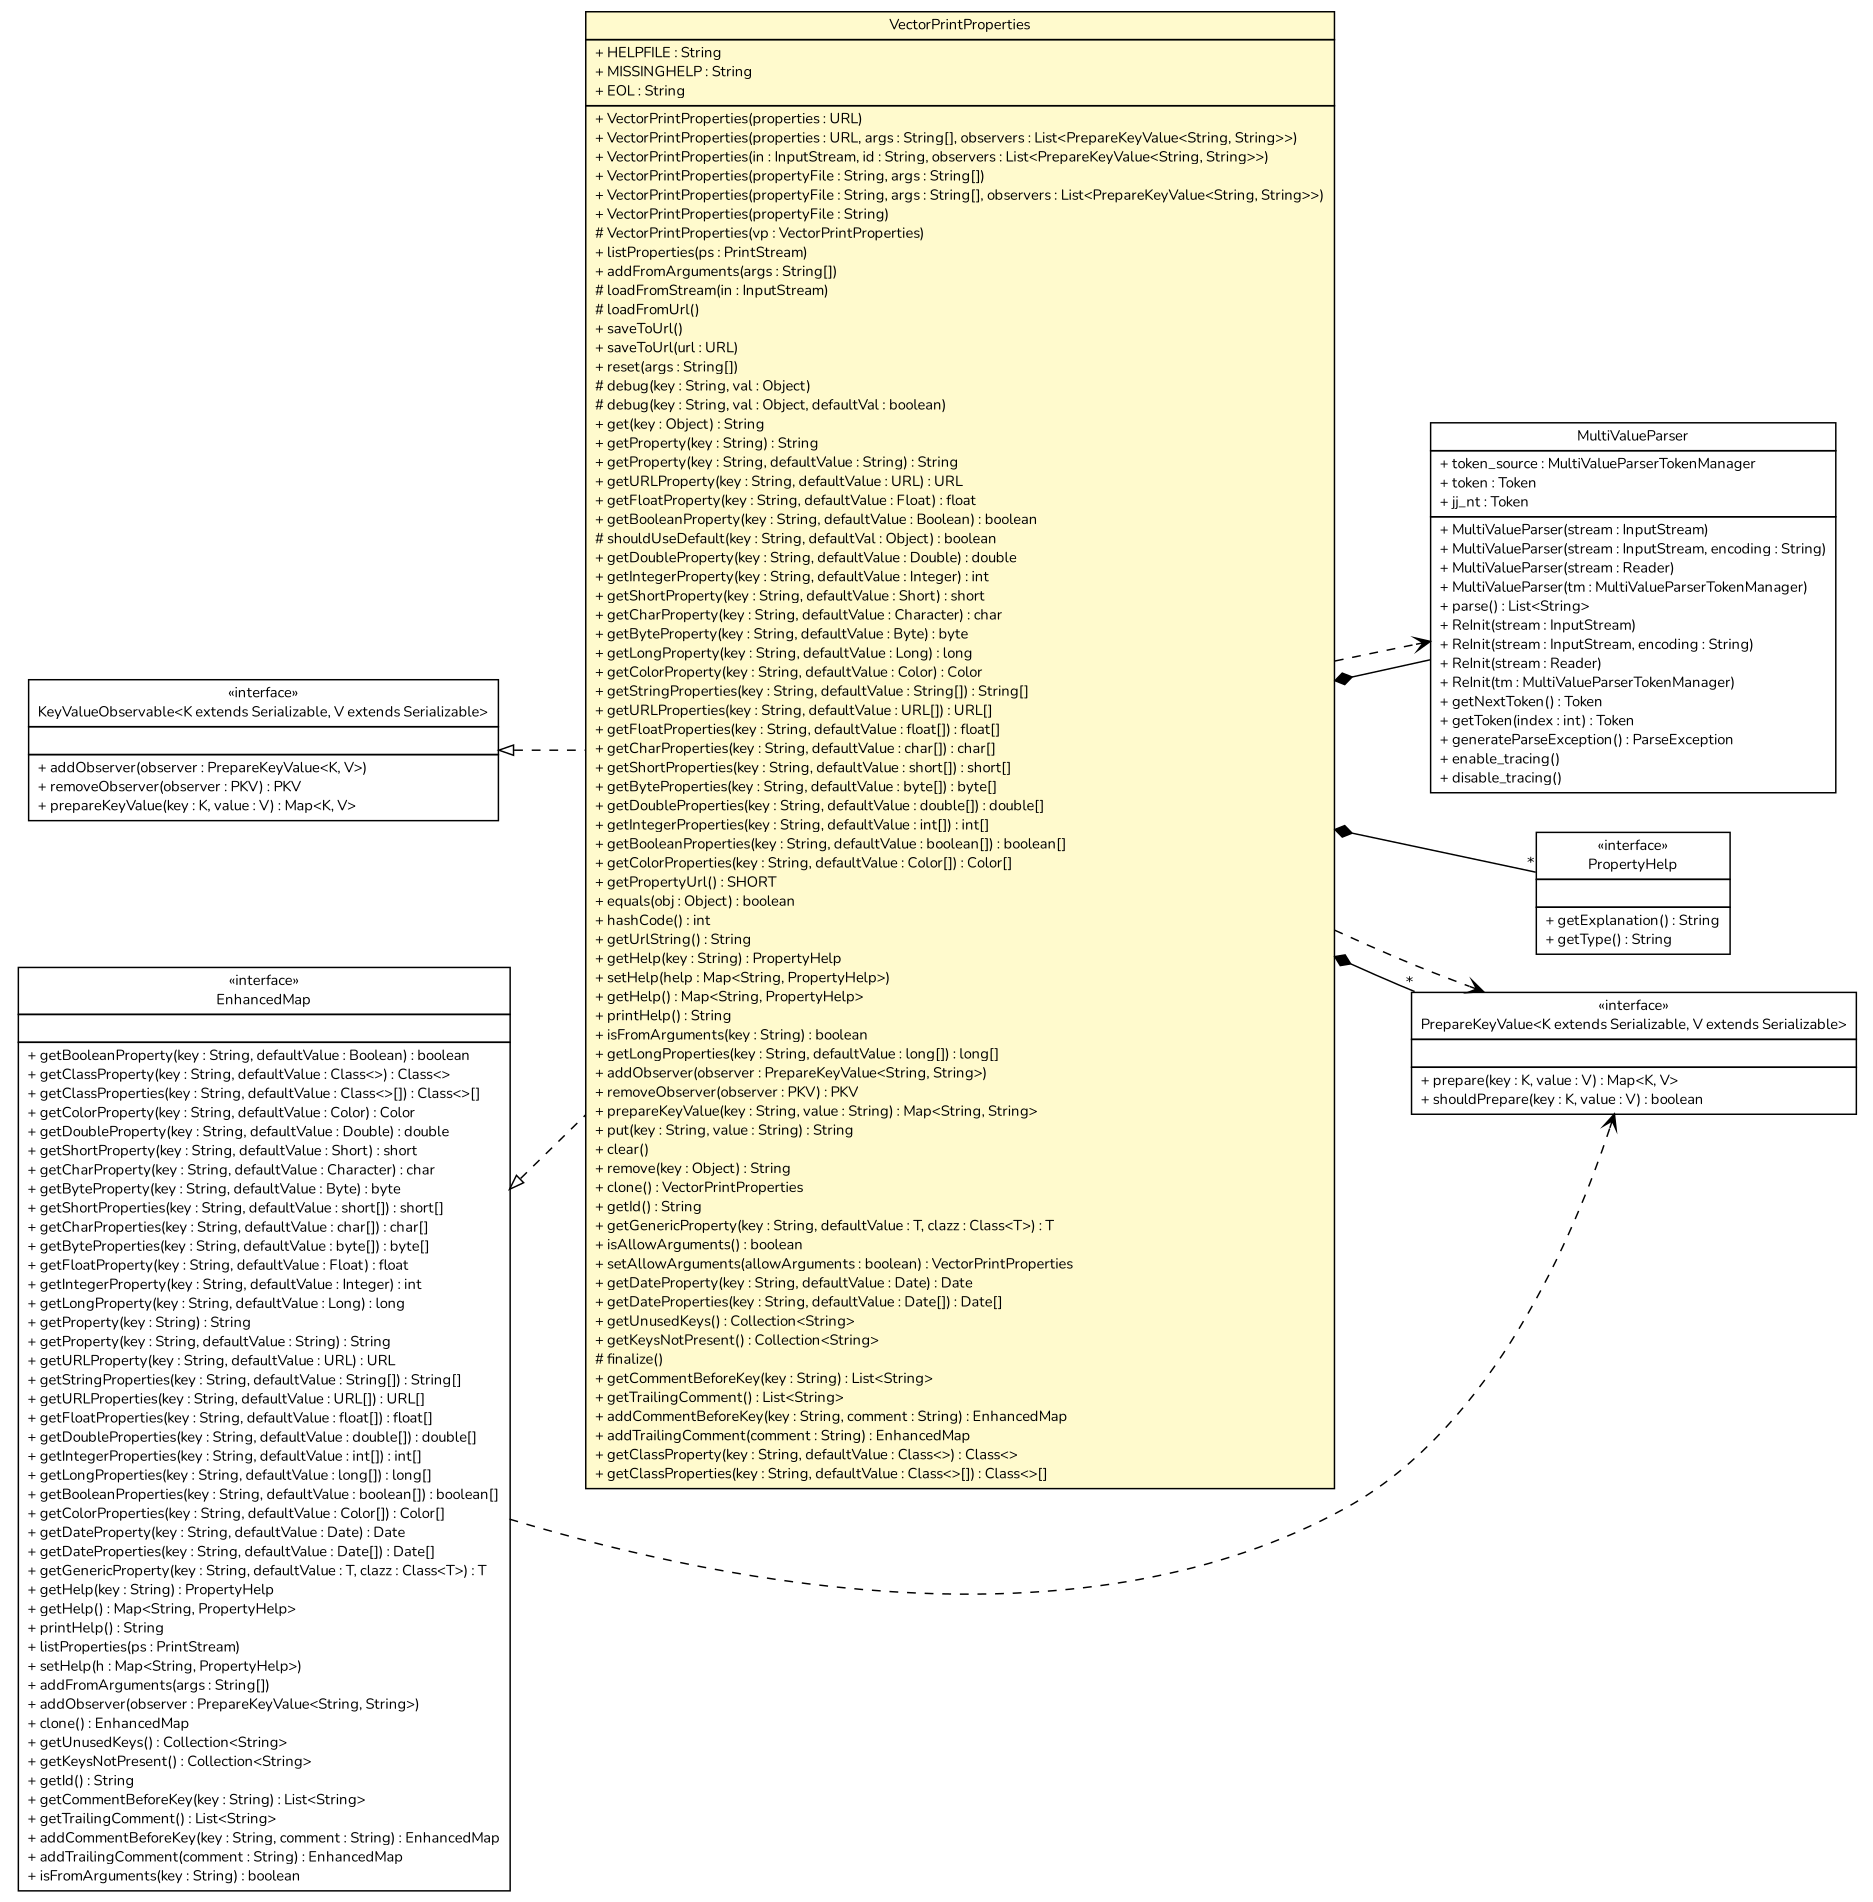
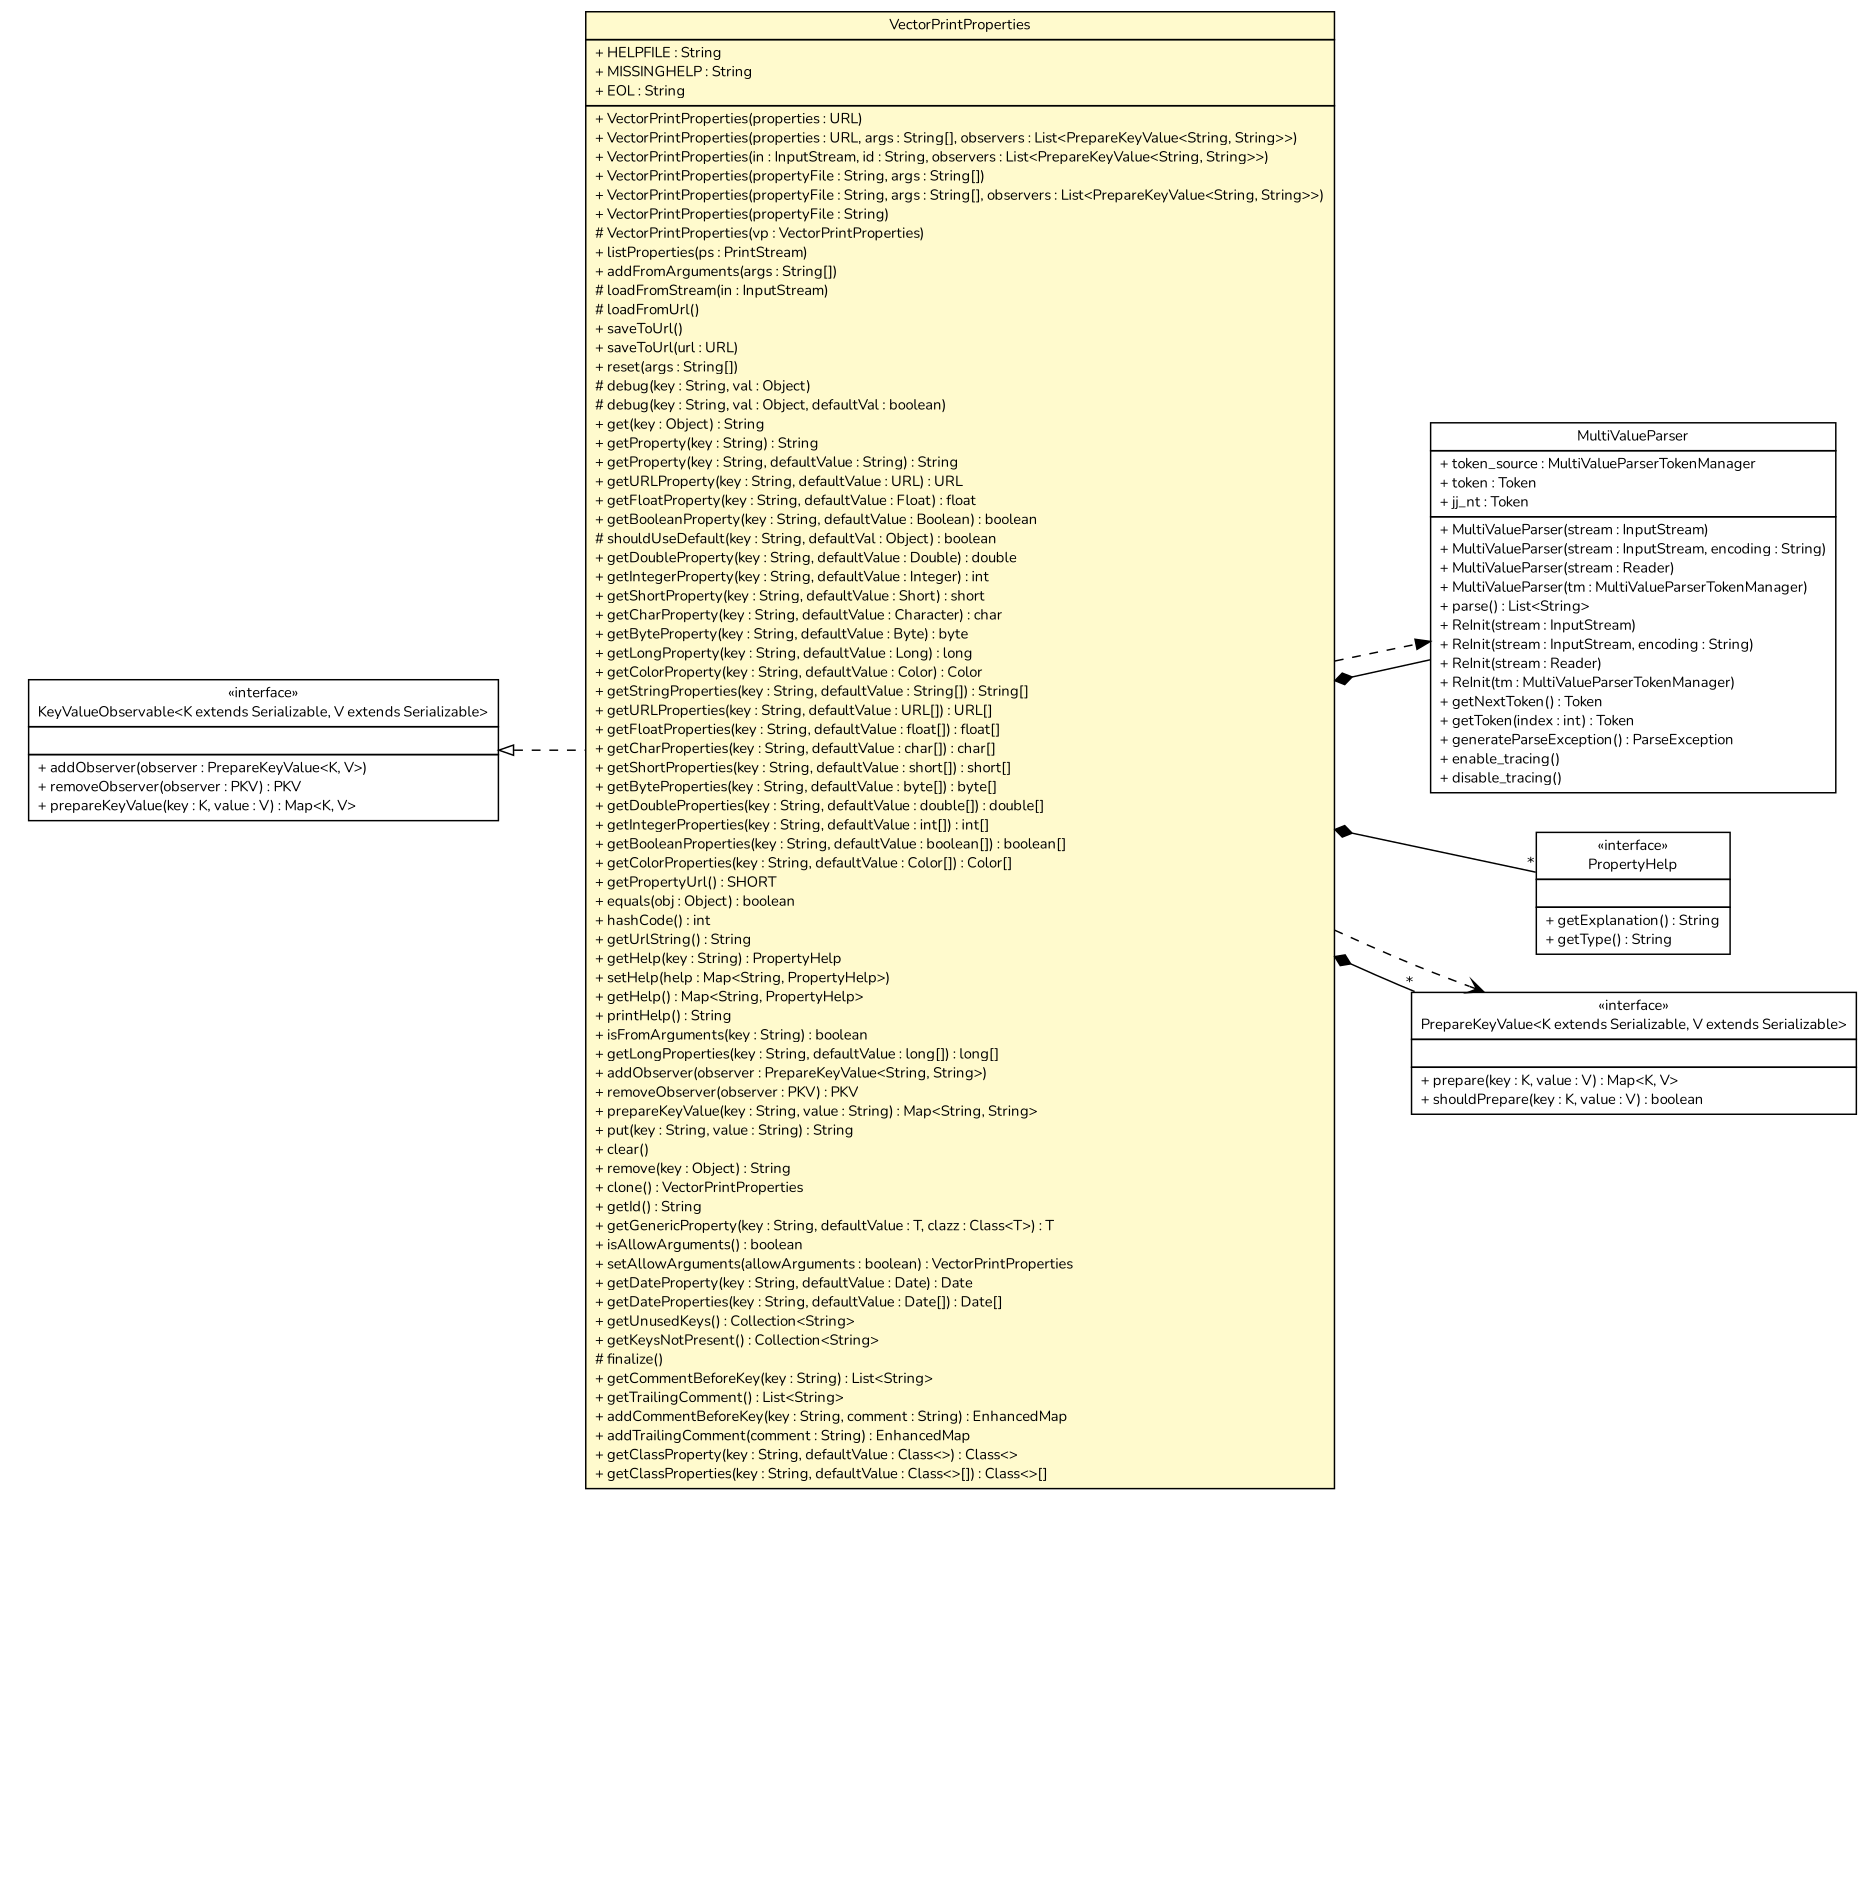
edge "VectorPrintProperties" -> "MultiValueParser": arrowhead open -> normal
node "EnhancedMap": removed
